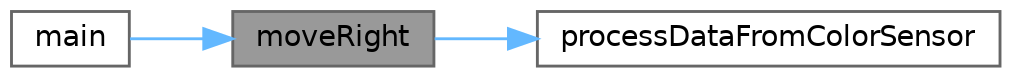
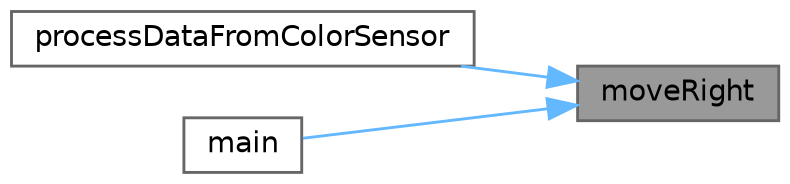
edge "moveRight" -> "processDataFromColorSensor": reversed
